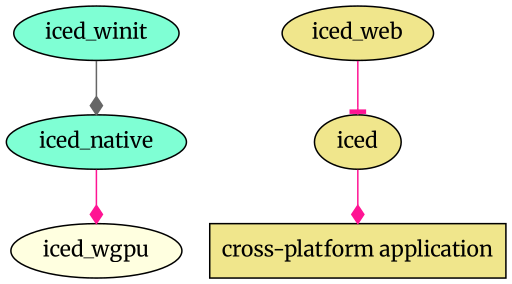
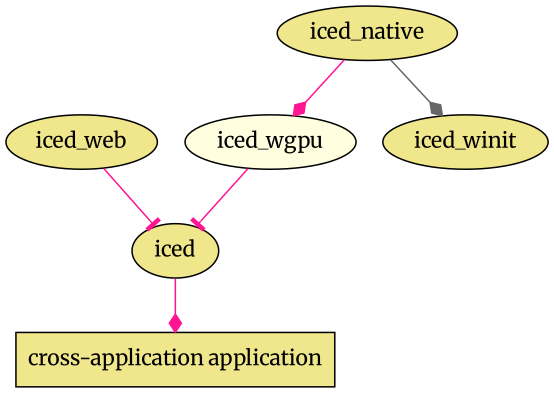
node "iced_winit": fillcolor aquamarine -> khaki
edge "iced_winit" -> "iced_native": reversed
node "iced_native": fillcolor aquamarine -> khaki
edge "iced_wgpu" -> "iced": added
node "cross-platform application": label "cross-platform application" -> "cross-application application"
